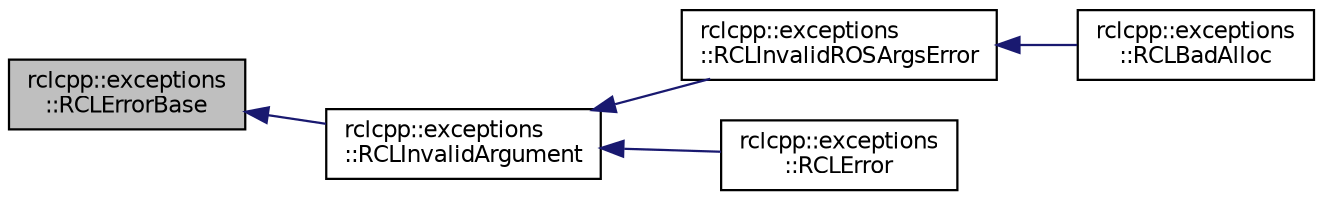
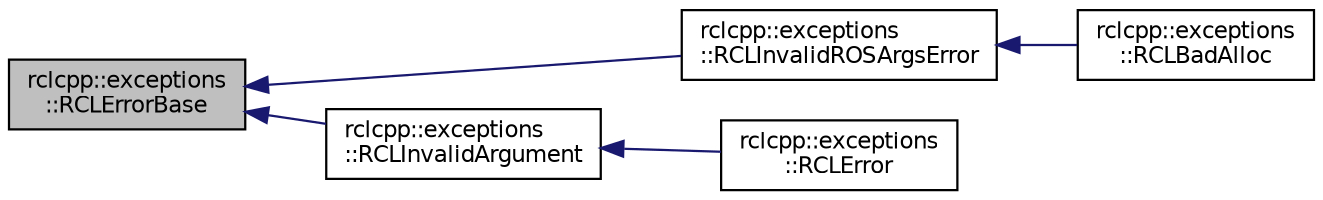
edge "rclcpp::exceptions ::RCLInvalidROSArgsError" -> "rclcpp::exceptions ::RCLInvalidArgument": now "rclcpp::exceptions ::RCLInvalidROSArgsError" -> "rclcpp::exceptions ::RCLErrorBase"
